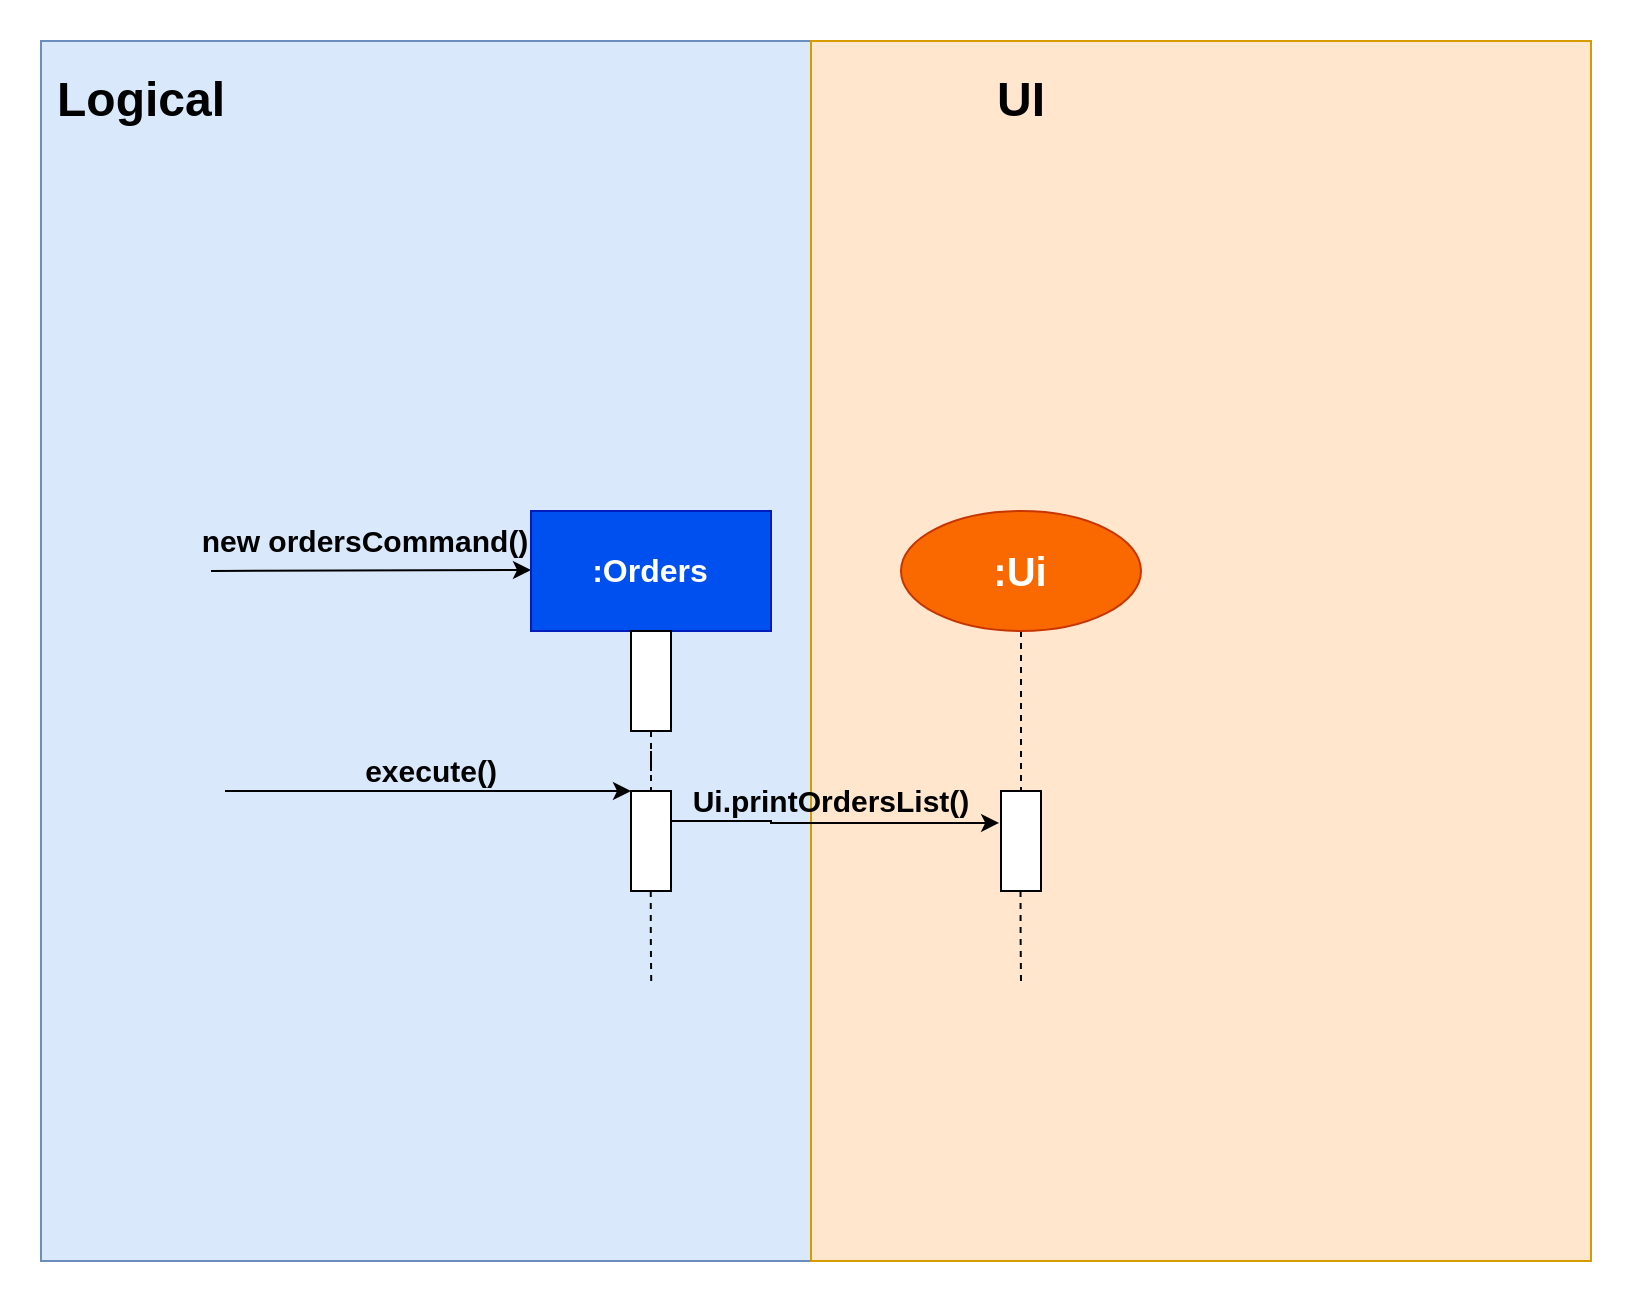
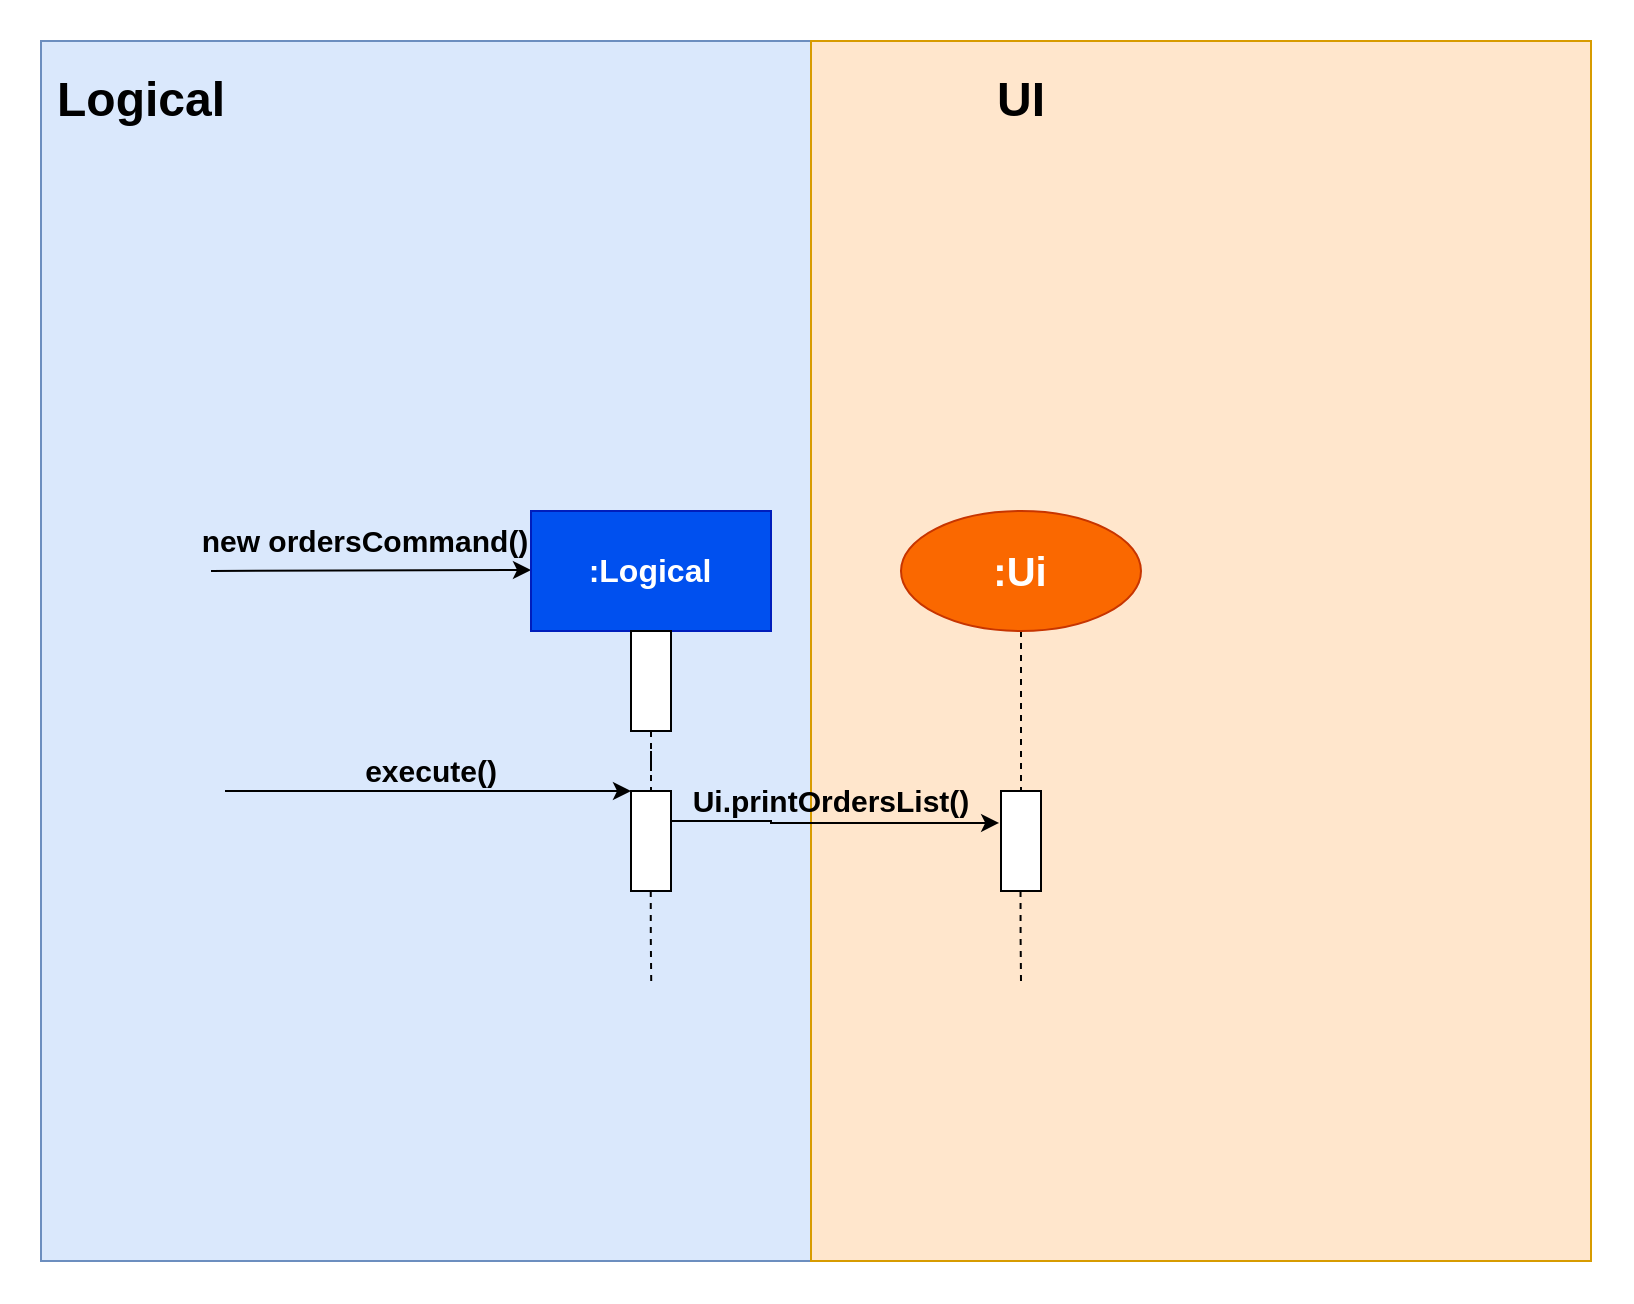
node ":Orders": label ":Orders" -> ":Logical"
